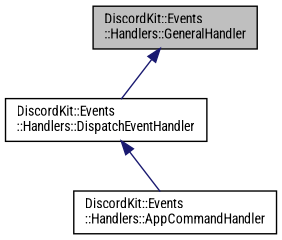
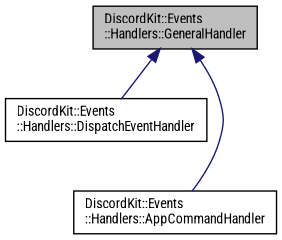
edge "DiscordKit::Events ::Handlers::AppCommandHandler" -> "DiscordKit::Events ::Handlers::DispatchEventHandler": now "DiscordKit::Events ::Handlers::AppCommandHandler" -> "DiscordKit::Events ::Handlers::GeneralHandler"
